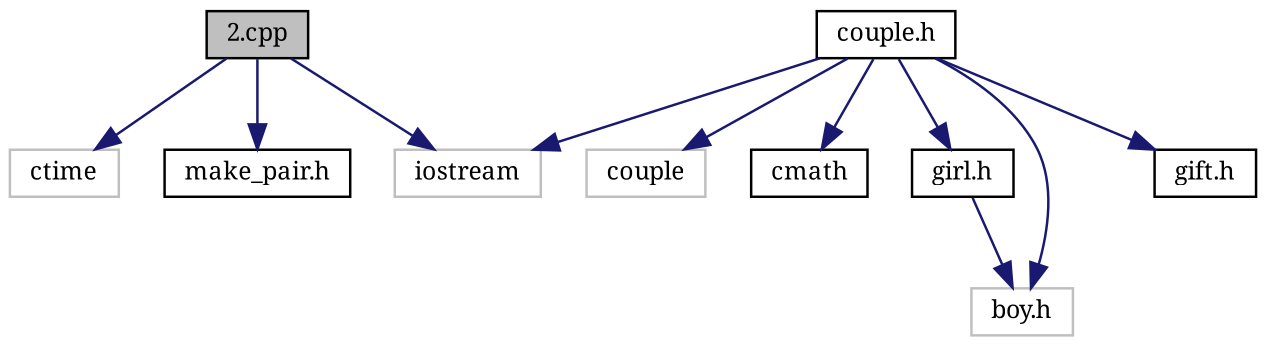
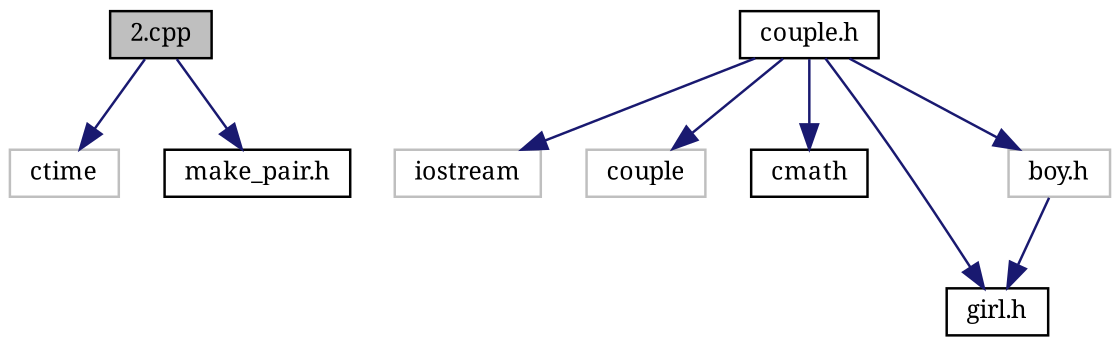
edge "2.cpp" -> "iostream": removed
node "gift.h": removed
edge "girl.h" -> "boy.h": reversed
